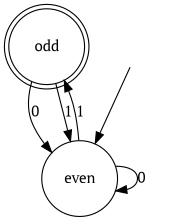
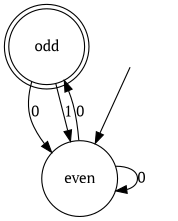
edge "even" -> "odd": label "1" -> "0"
